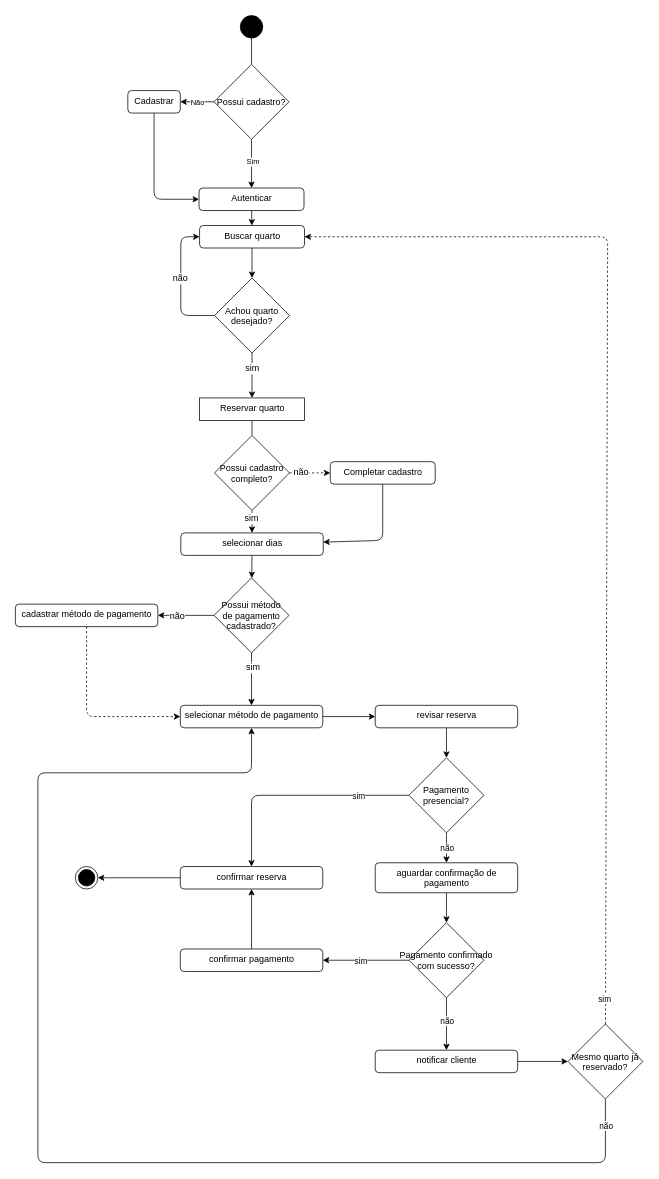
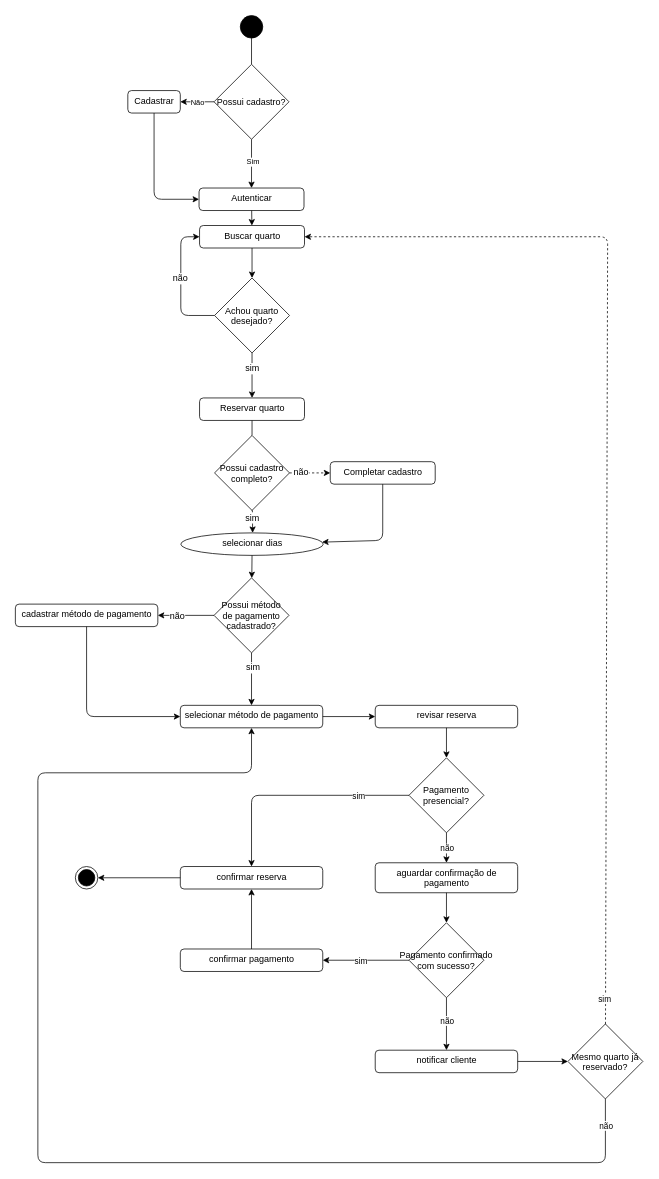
node "Reservar quarto": shape rectangle -> rounded rectangle
node "selecionar dias": shape rounded rectangle -> ellipse
edge "cadastrar método de pagamento" -> "selecionar método de pagamento": style dashed -> solid
